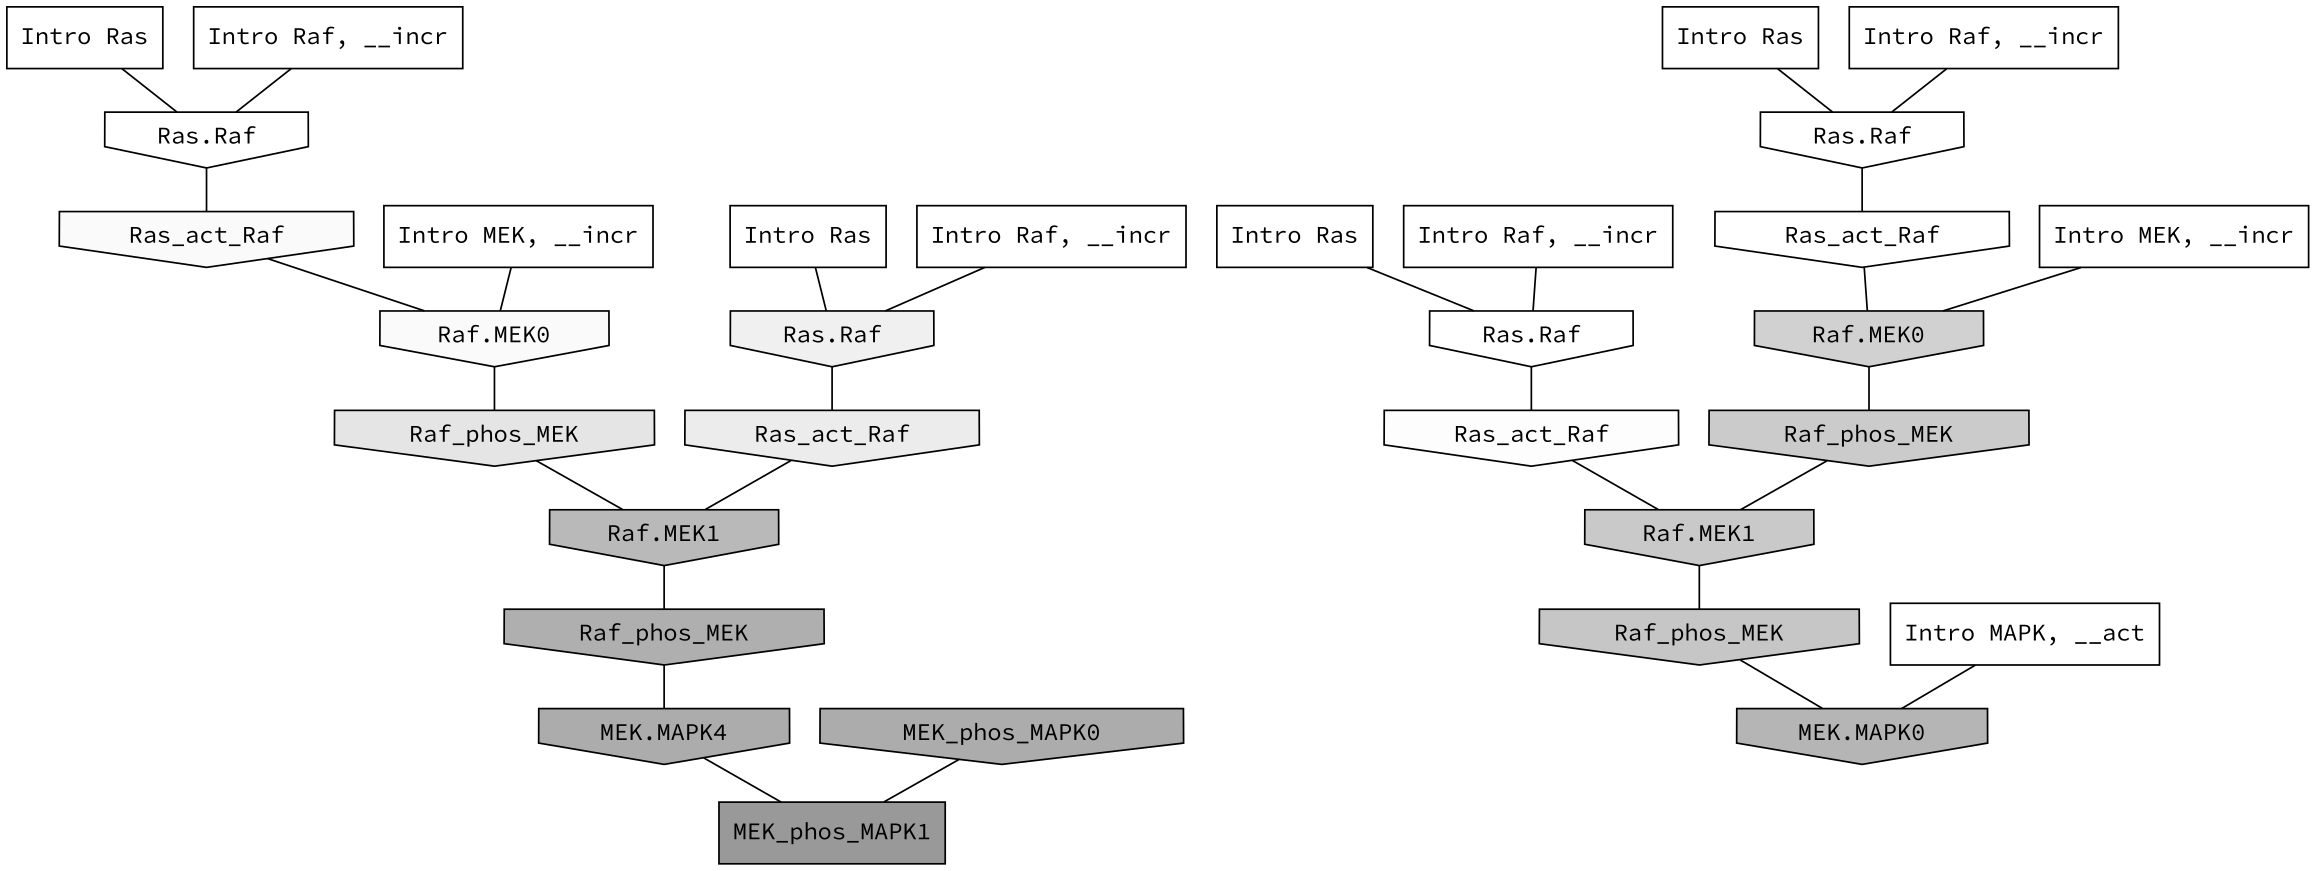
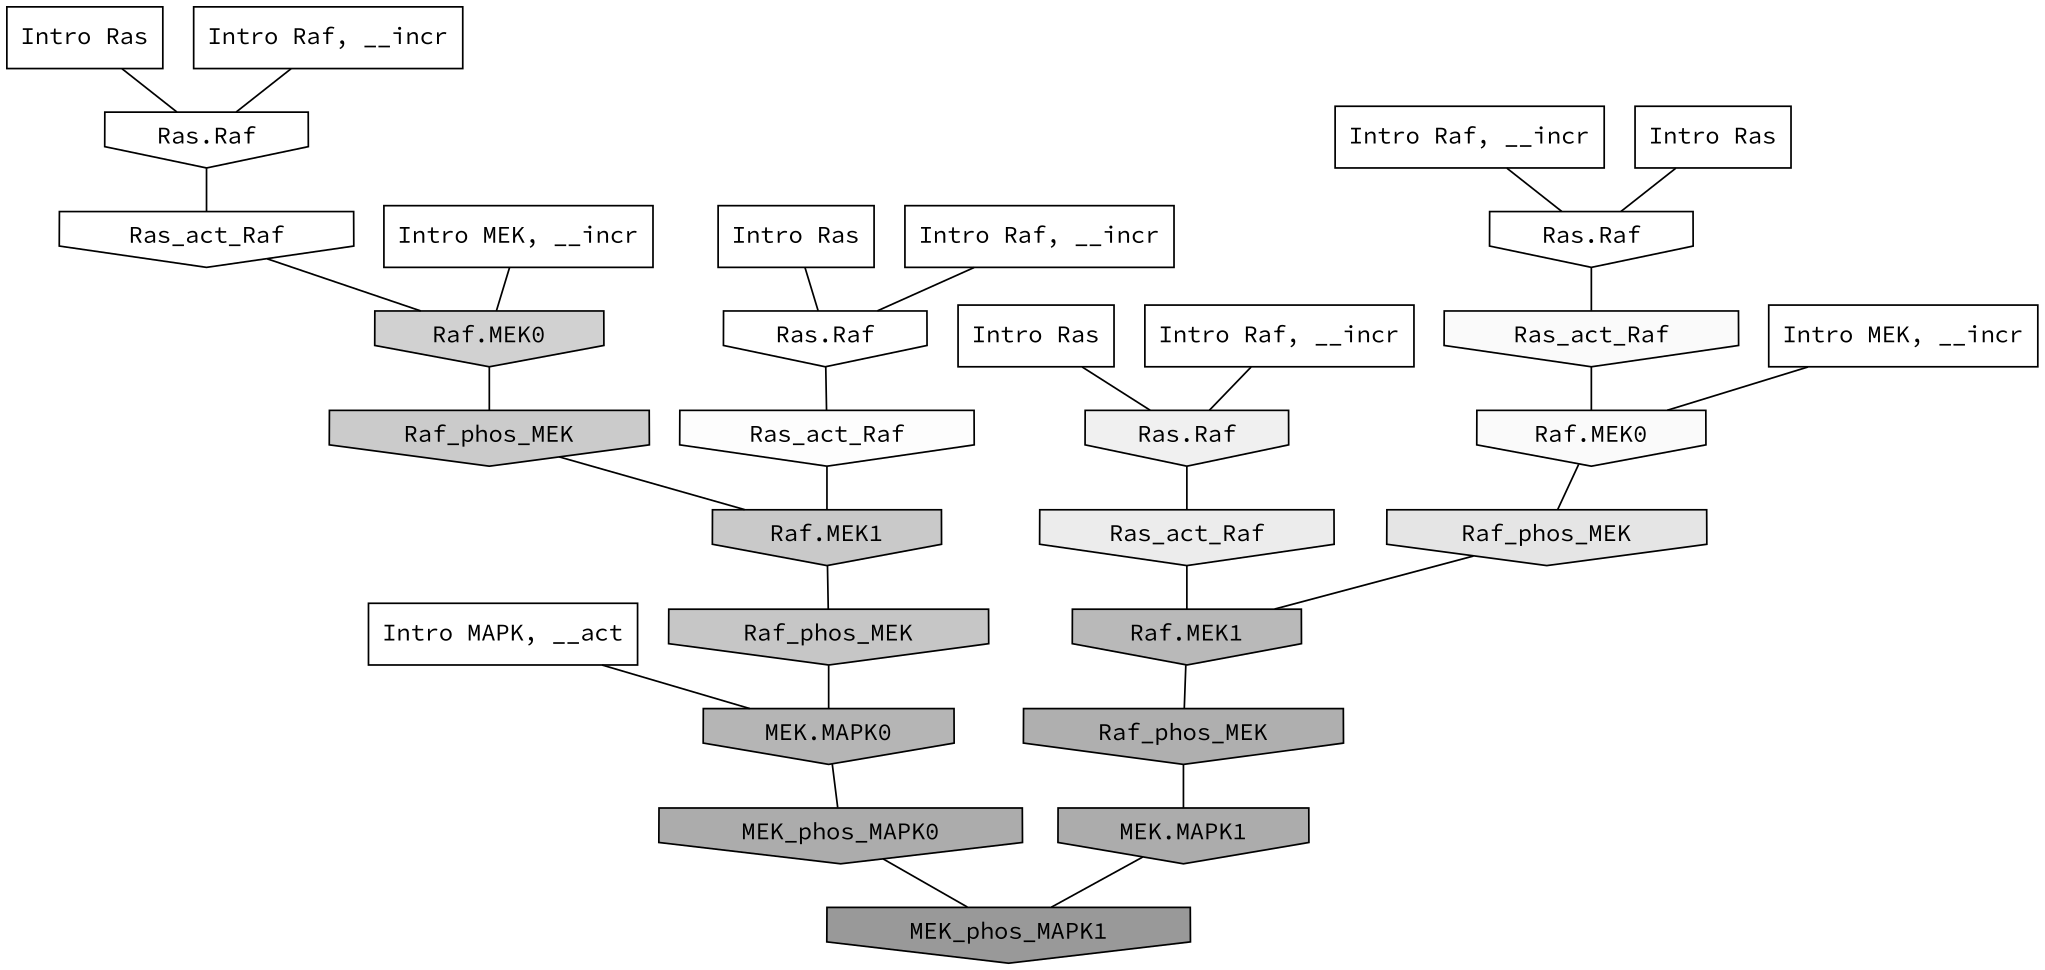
node "MEK.MAPK4": label "MEK.MAPK4" -> "MEK.MAPK1"
edge "MEK.MAPK0" -- "MEK_phos_MAPK0": added
node "MEK_phos_MAPK1": shape box -> invhouse
